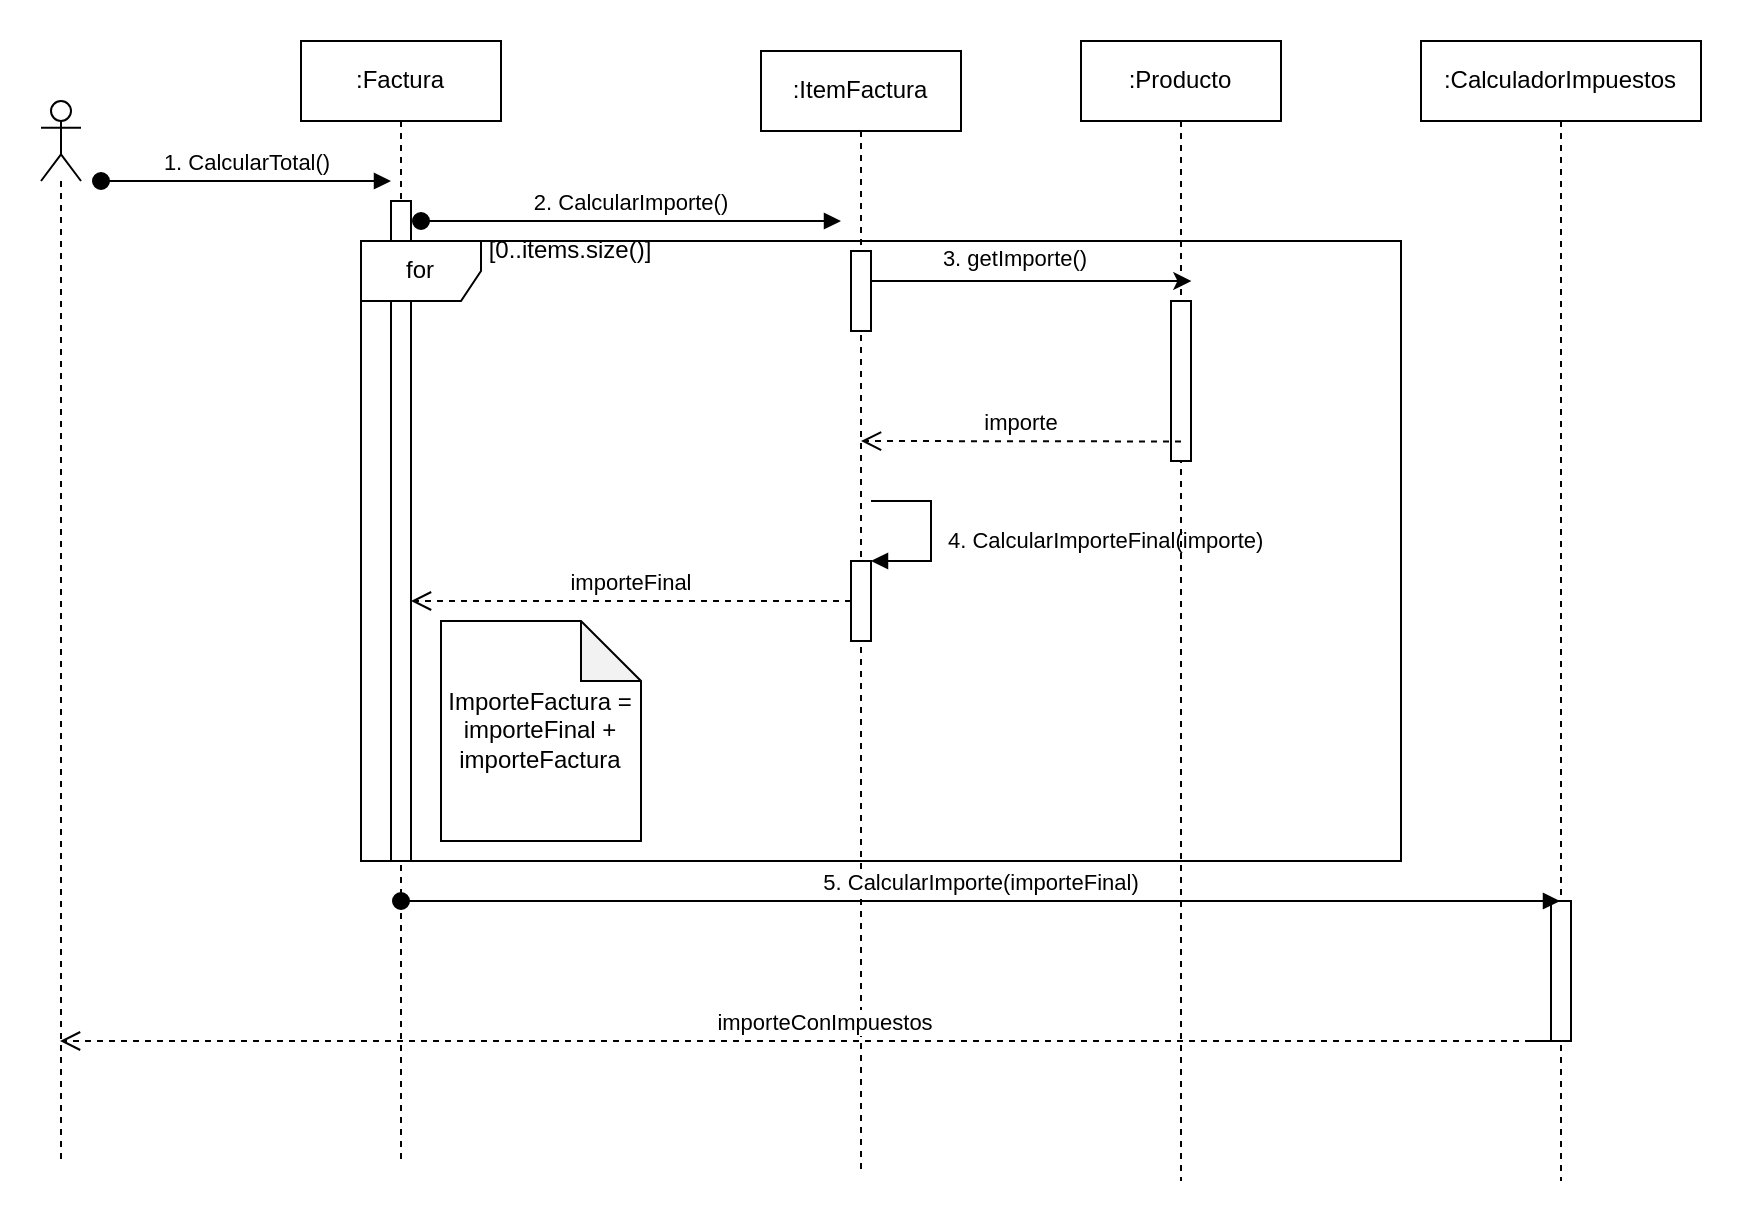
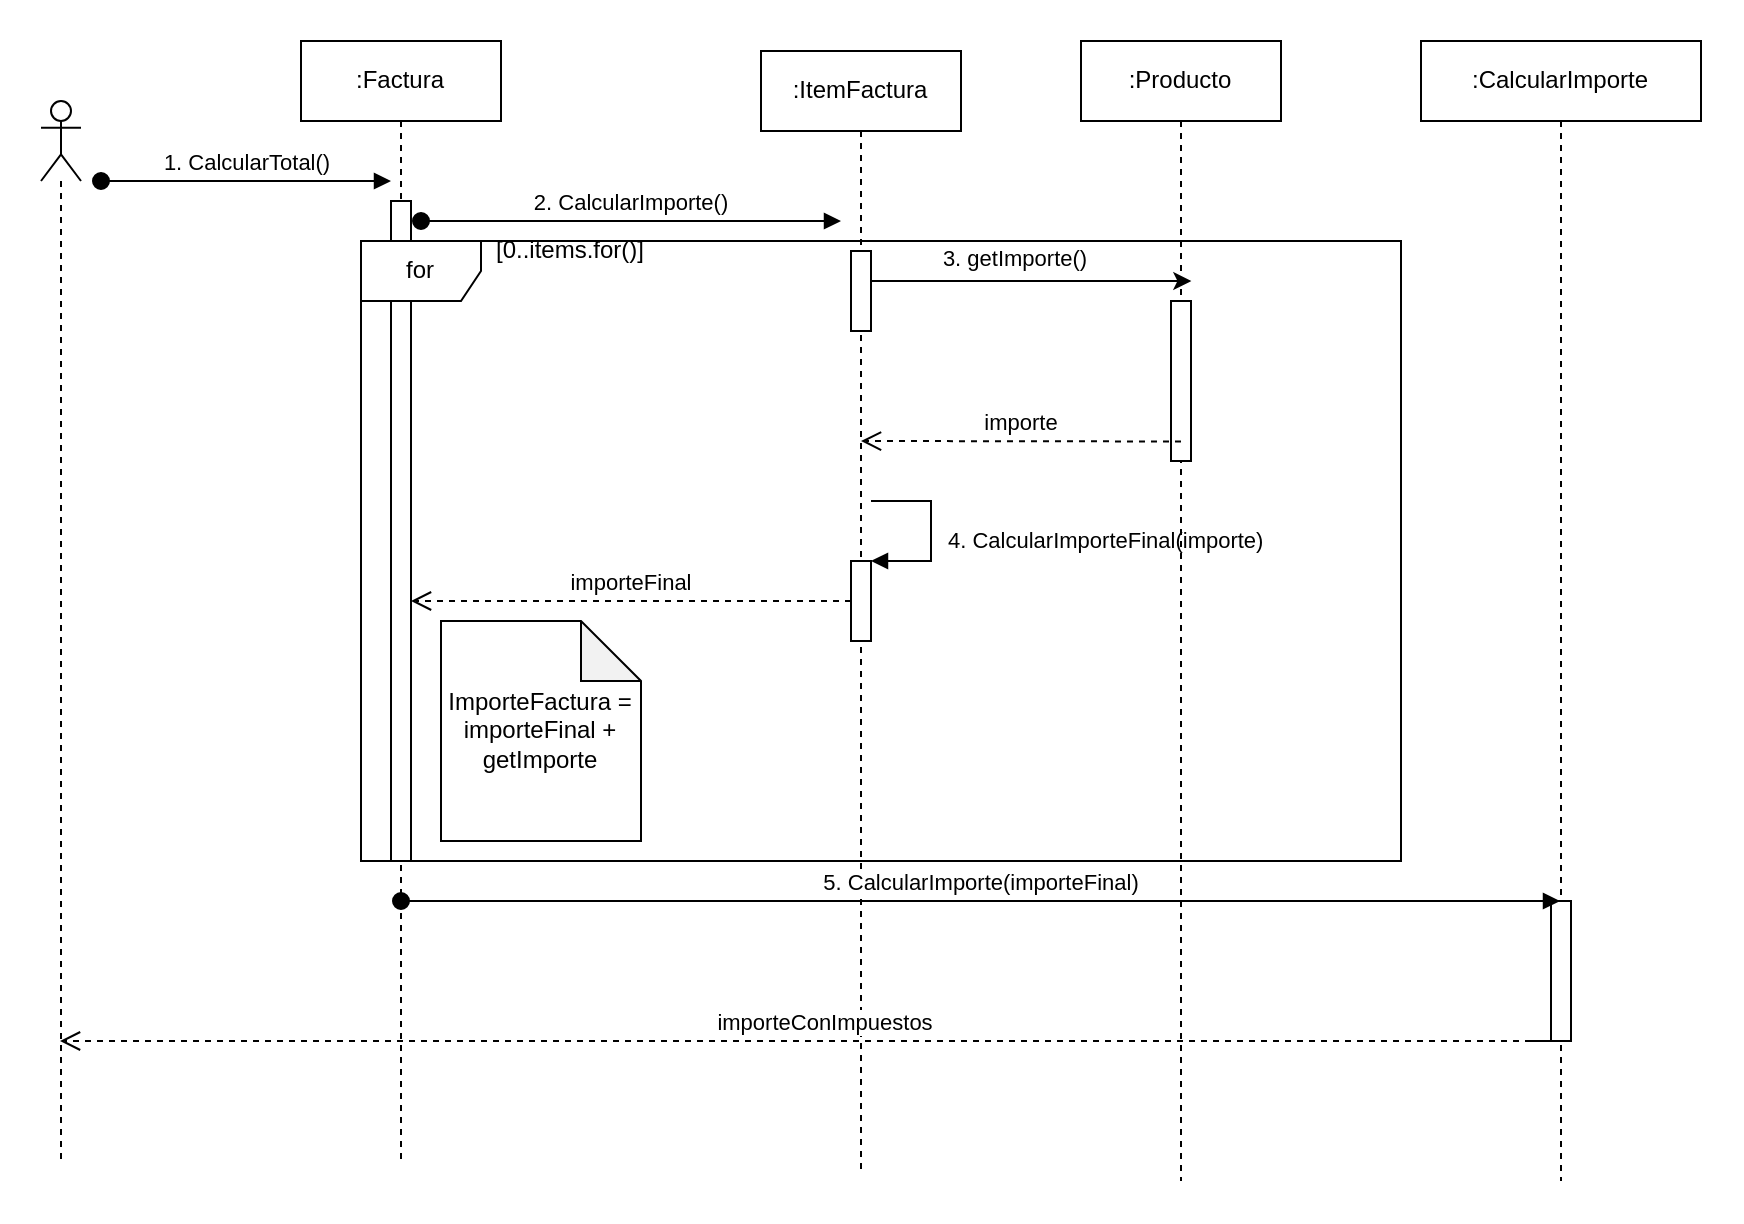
node ":CalculadorImpuestos": label ":CalculadorImpuestos" -> ":CalcularImporte"
node "[0..items.size()]": label "[0..items.size()]" -> "[0..items.for()]"
node "ImporteFactura = importeFinal + importeFactura": label "ImporteFactura = importeFinal + importeFactura" -> "ImporteFactura = importeFinal + getImporte"
